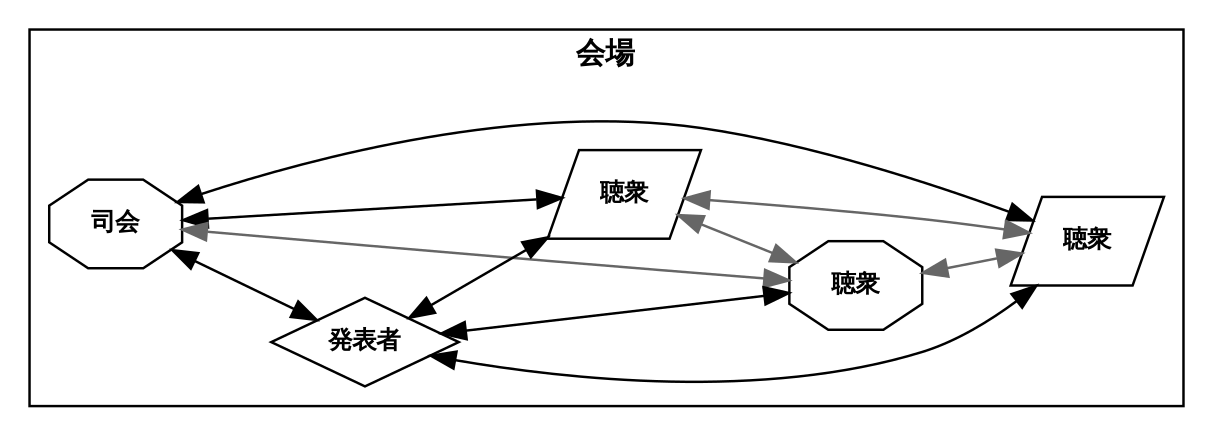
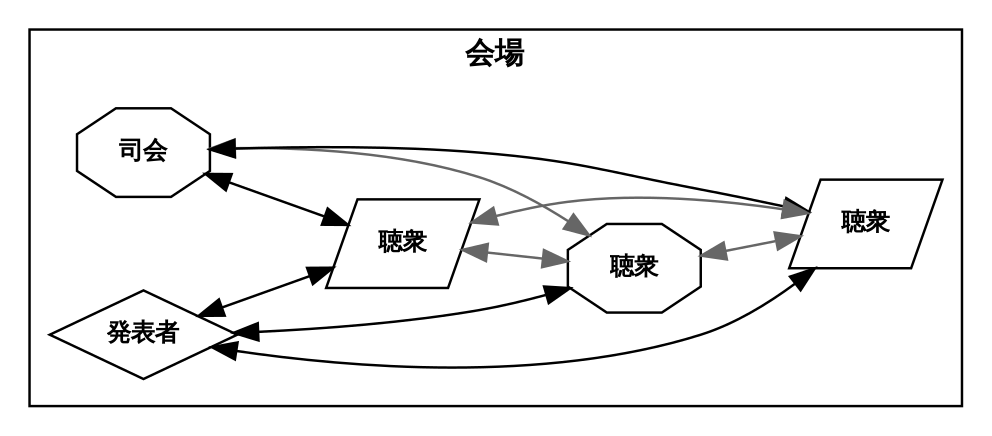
edge "司会" -- "発表者": removed
